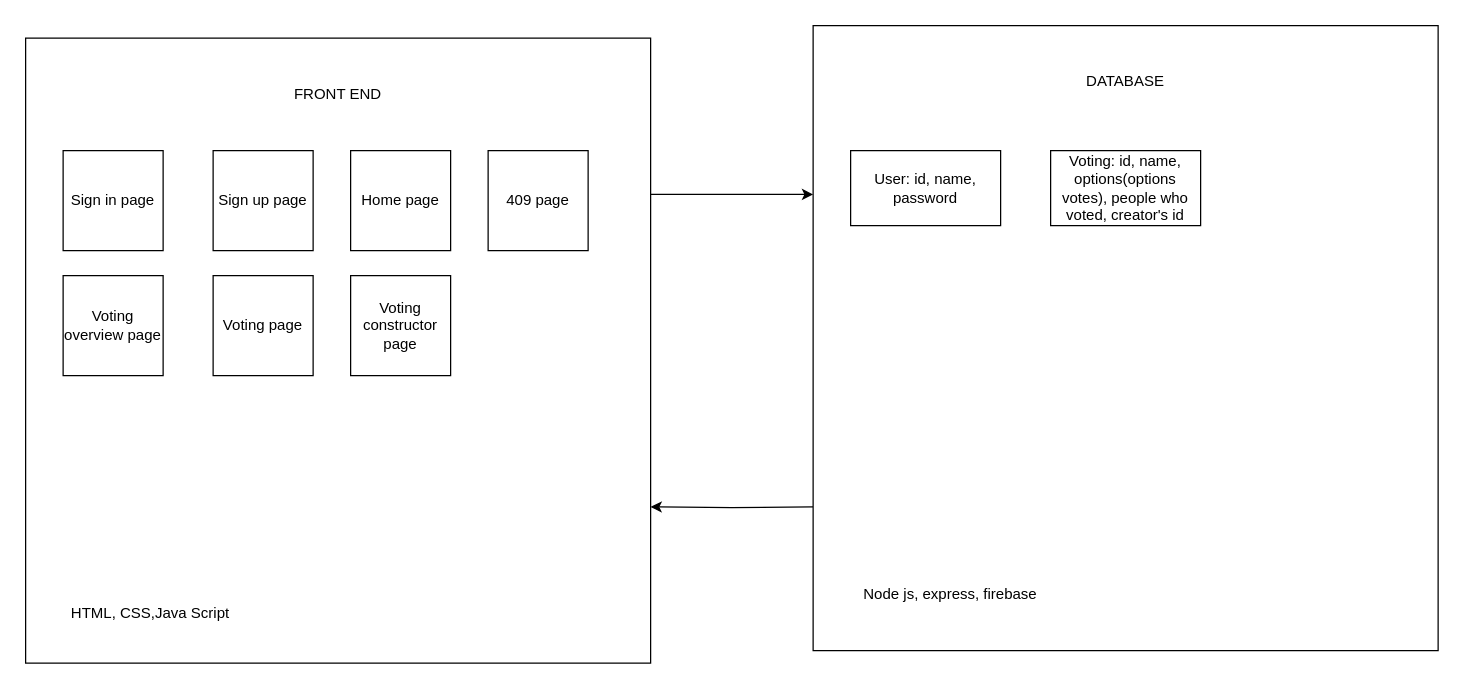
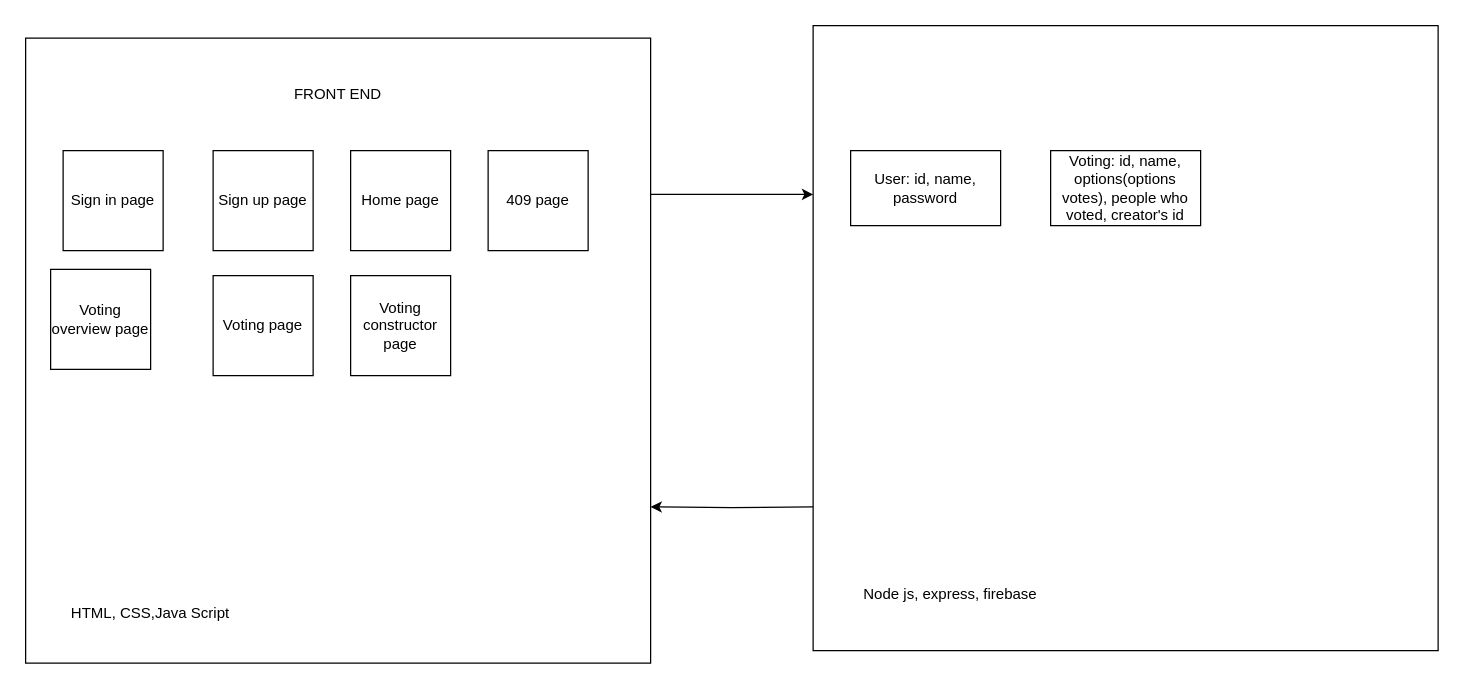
node "DATABASE": removed
node "Voting overview page": moved (113, 326) -> (101, 319)
